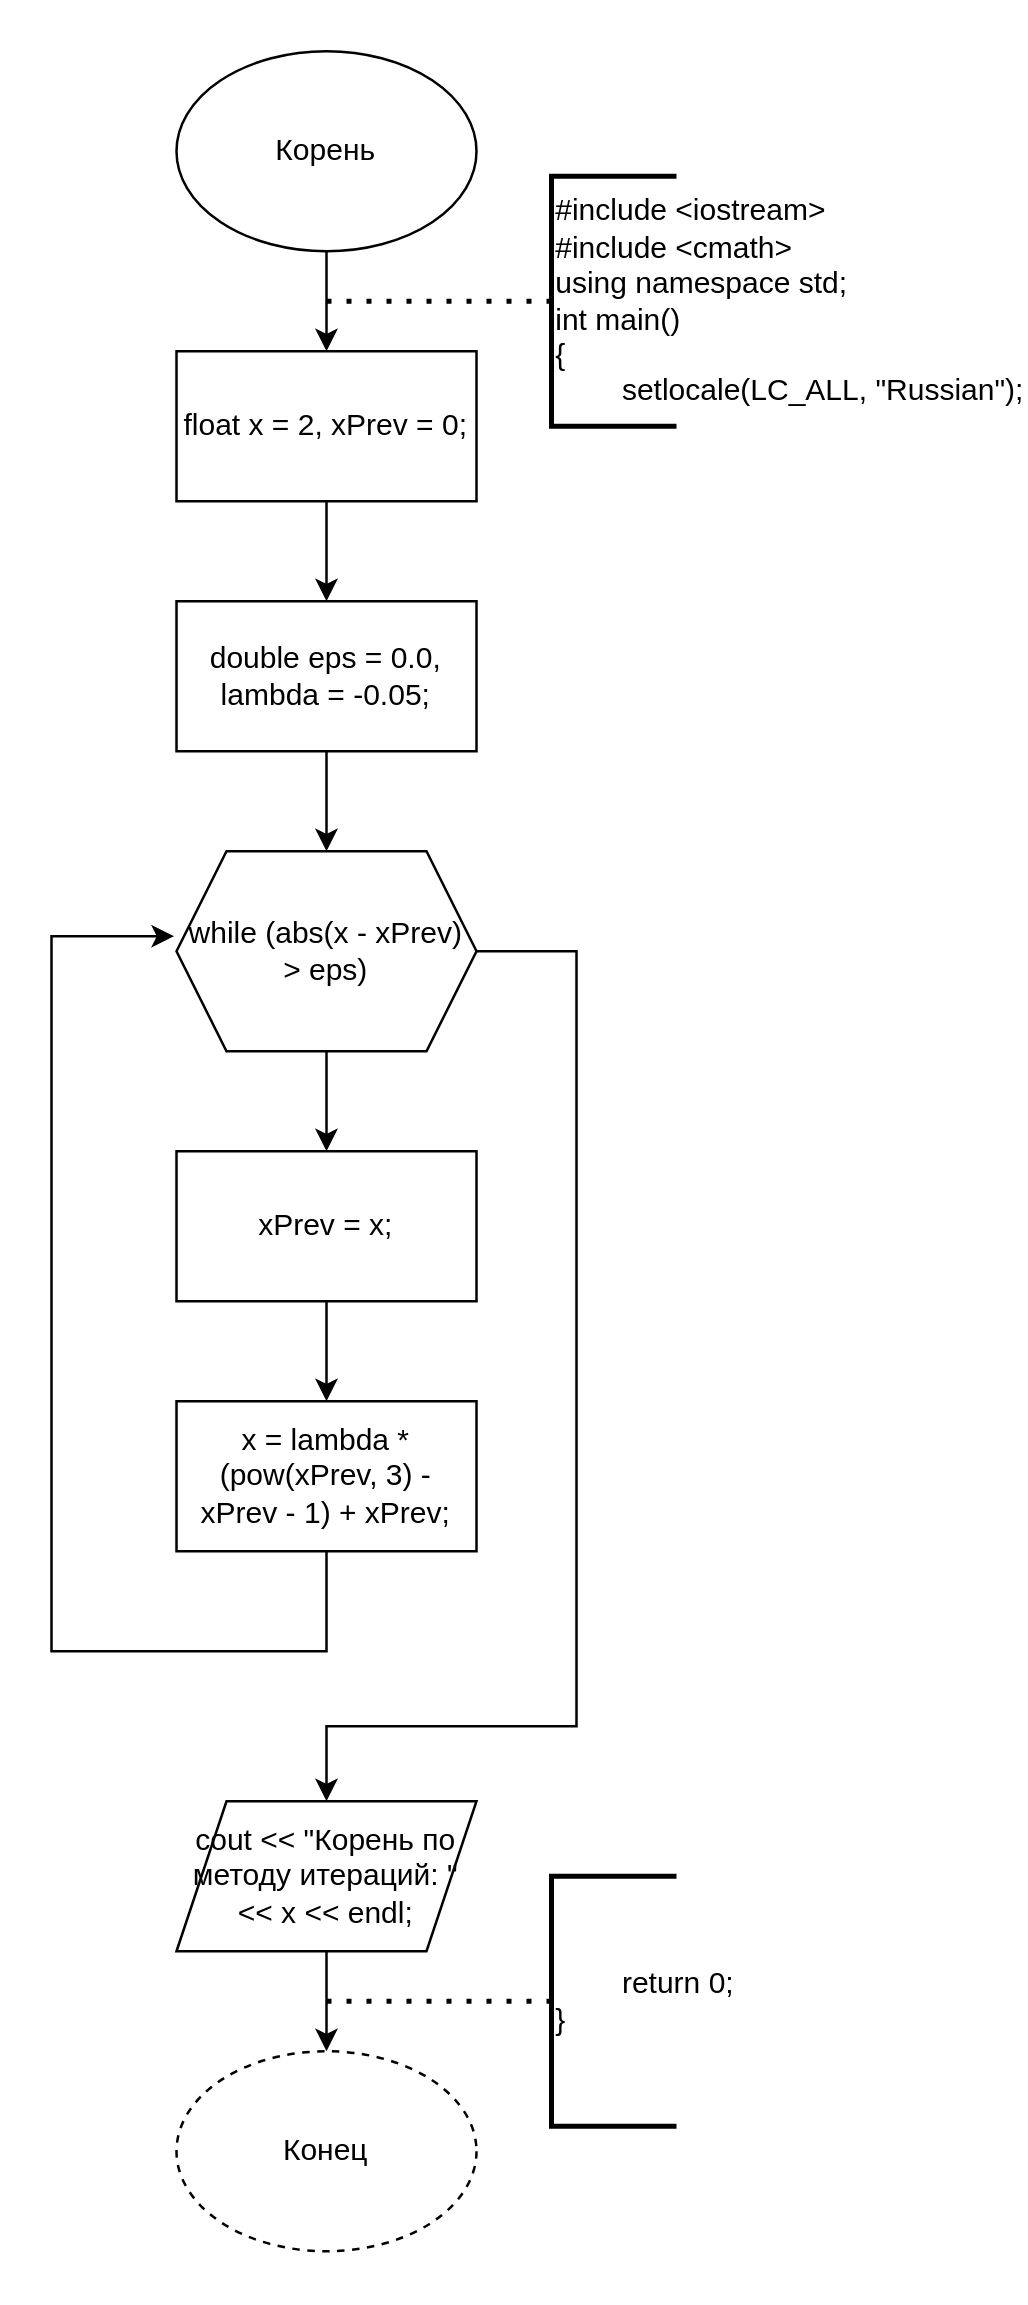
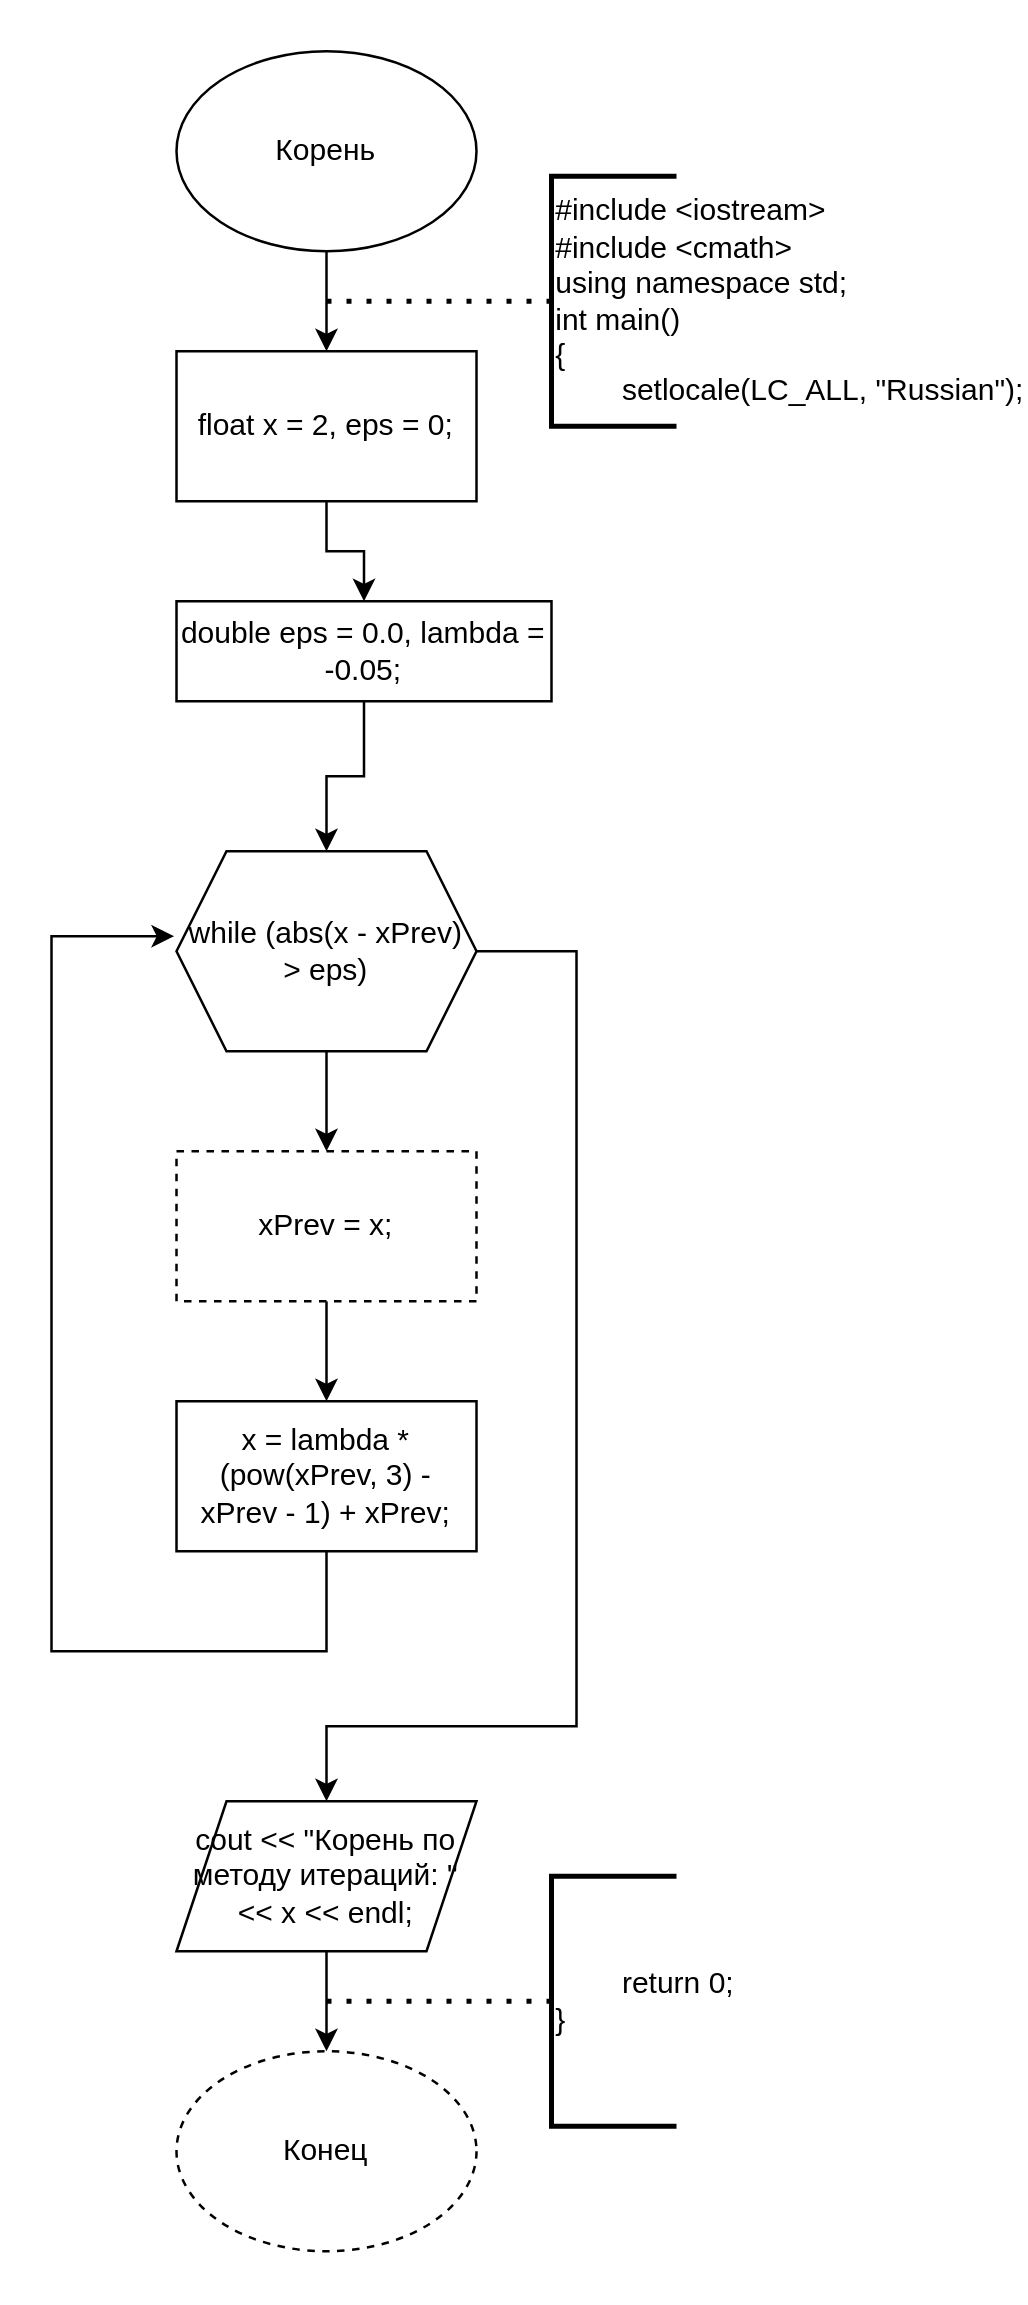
node "float x = 2, xPrev = 0;": label "float x = 2, xPrev = 0;" -> "float x = 2, eps = 0;"
node "double eps = 0.0, lambda = -0.05;": size 300x150 -> 375x100
node "xPrev = x;": style solid -> dashed
